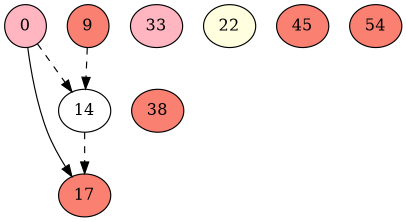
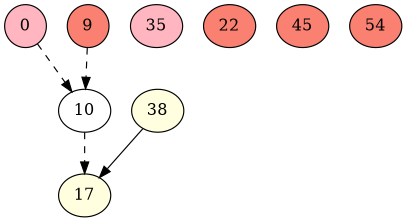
node "33": label "33" -> "35"
node "22": fillcolor lightyellow -> salmon
edge "0" -> "17": now "38" -> "17"
node "14": label "14" -> "10"
node "38": fillcolor salmon -> lightyellow
node "17": fillcolor salmon -> lightyellow
